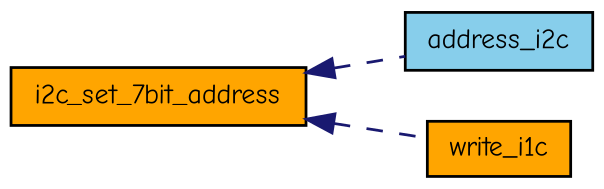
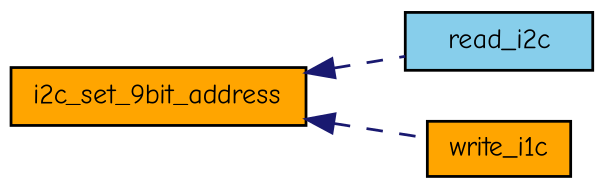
node "address_i2c": label "address_i2c" -> "read_i2c"
node "i2c_set_7bit_address": label "i2c_set_7bit_address" -> "i2c_set_9bit_address"
